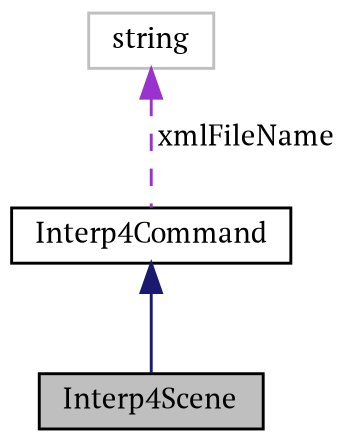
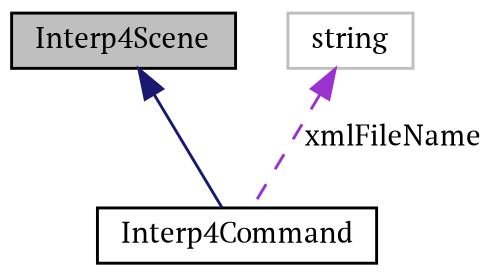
edge "Interp4Scene" -> "Interp4Command": reversed
